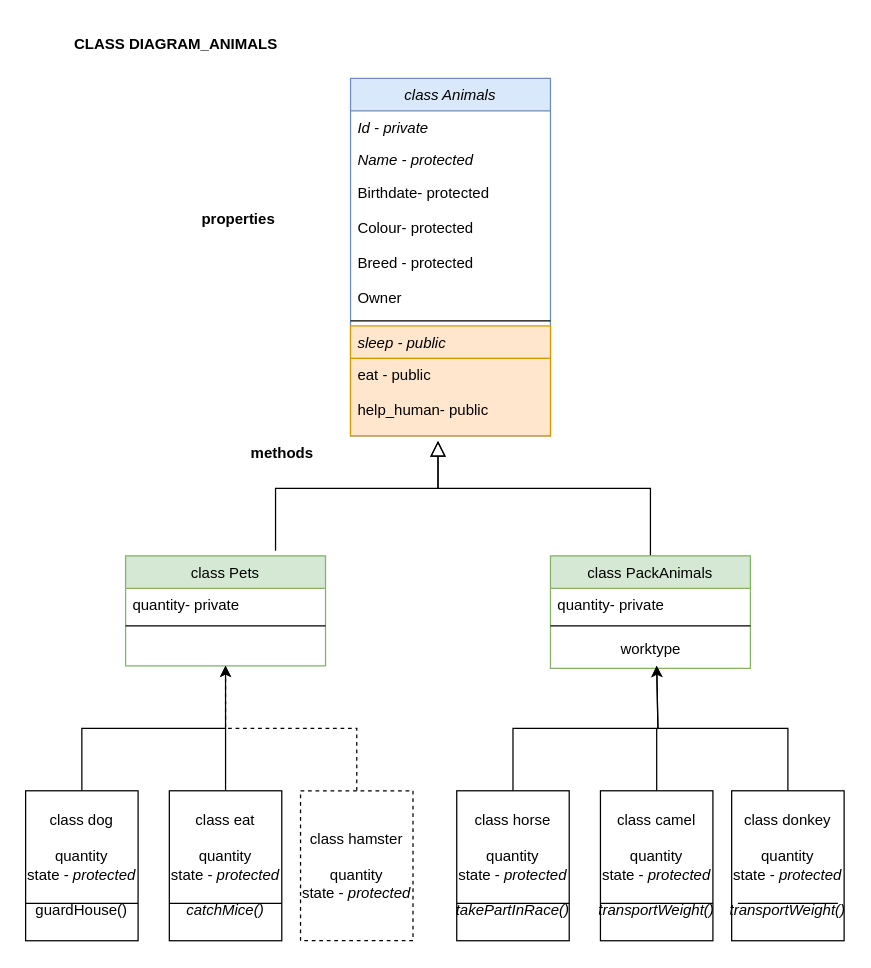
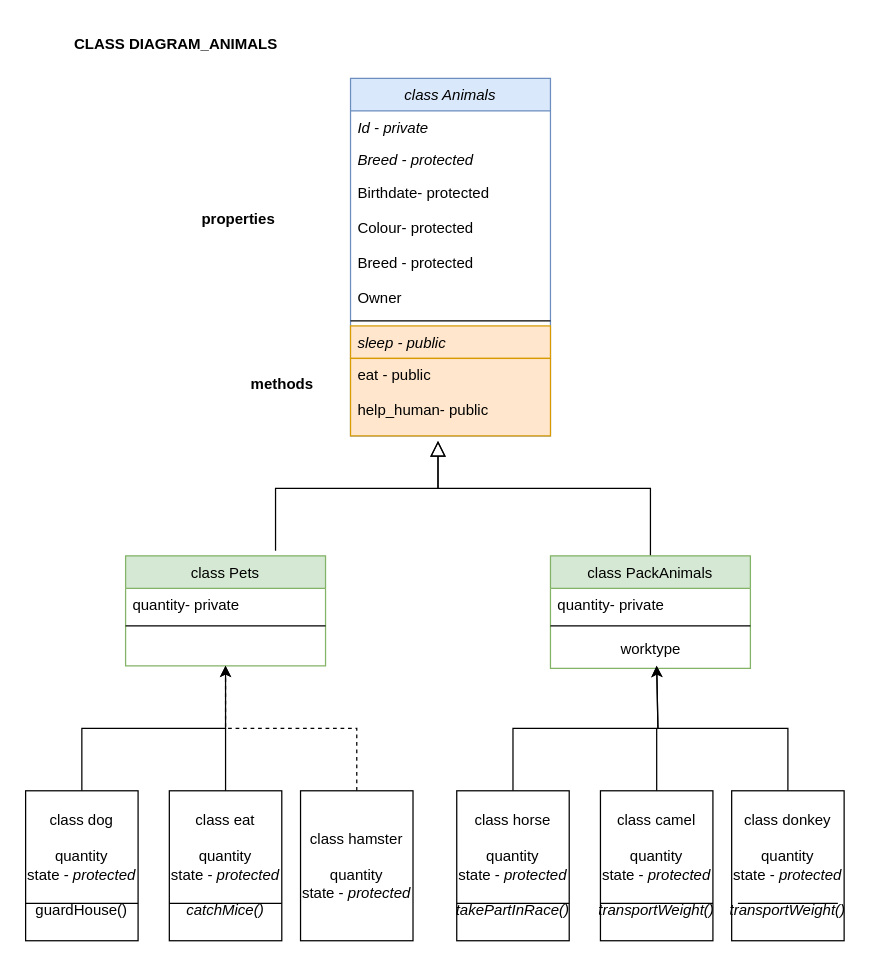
node "Name - protected": label "Name - protected" -> "Breed - protected"
node "methods": moved (282, 453) -> (282, 384)
node "class hamster quantity state - protected": style dashed -> solid
